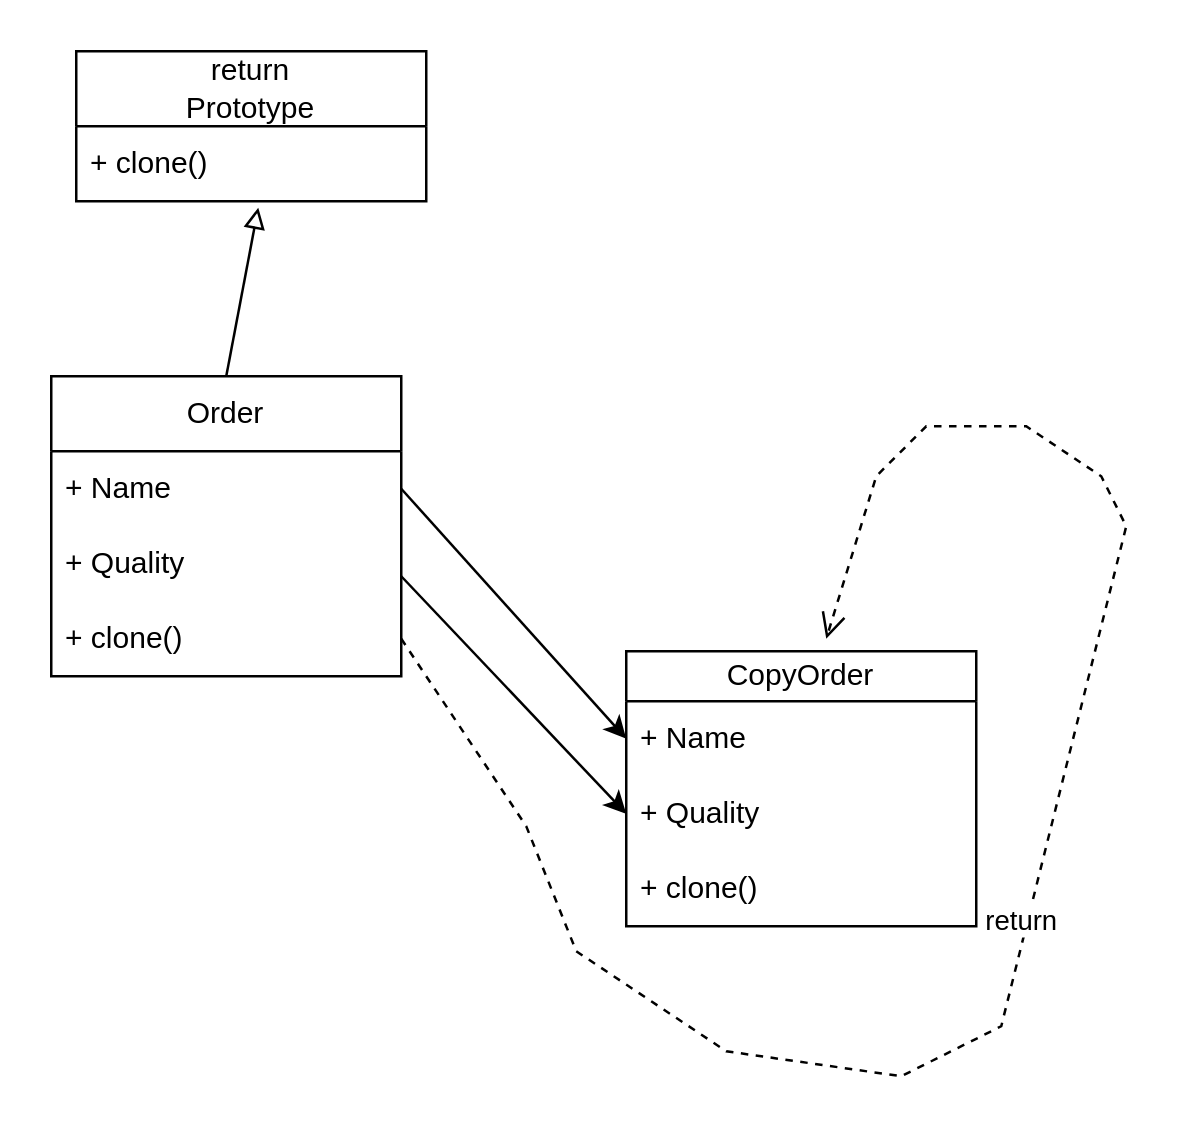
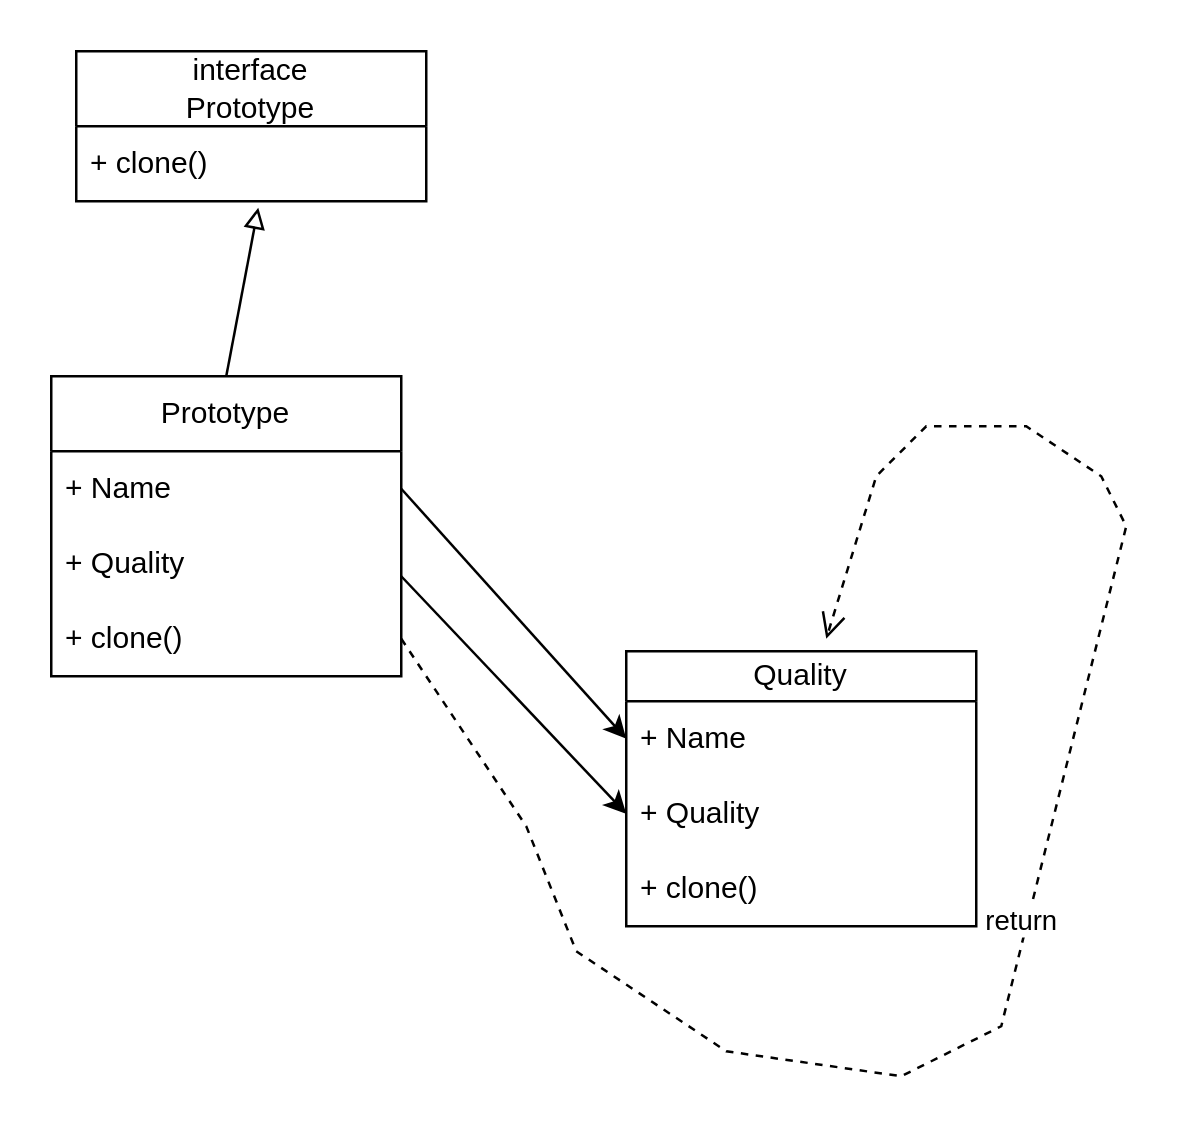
node "return Prototype": label "return Prototype" -> "interface Prototype"
node "Order": label "Order" -> "Prototype"
node "CopyOrder": label "CopyOrder" -> "Quality"
